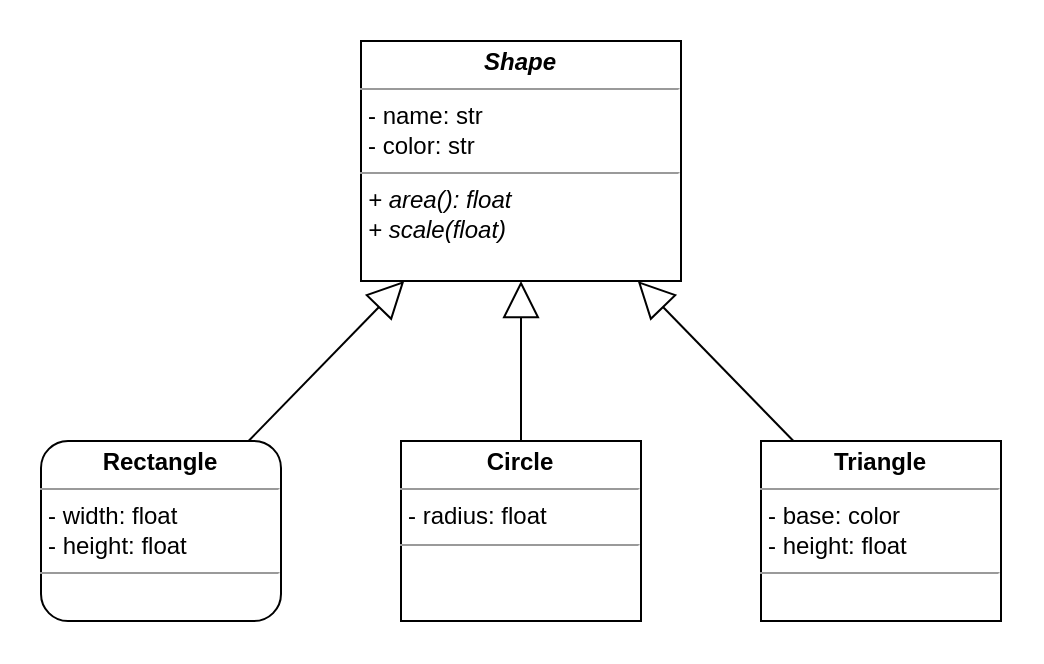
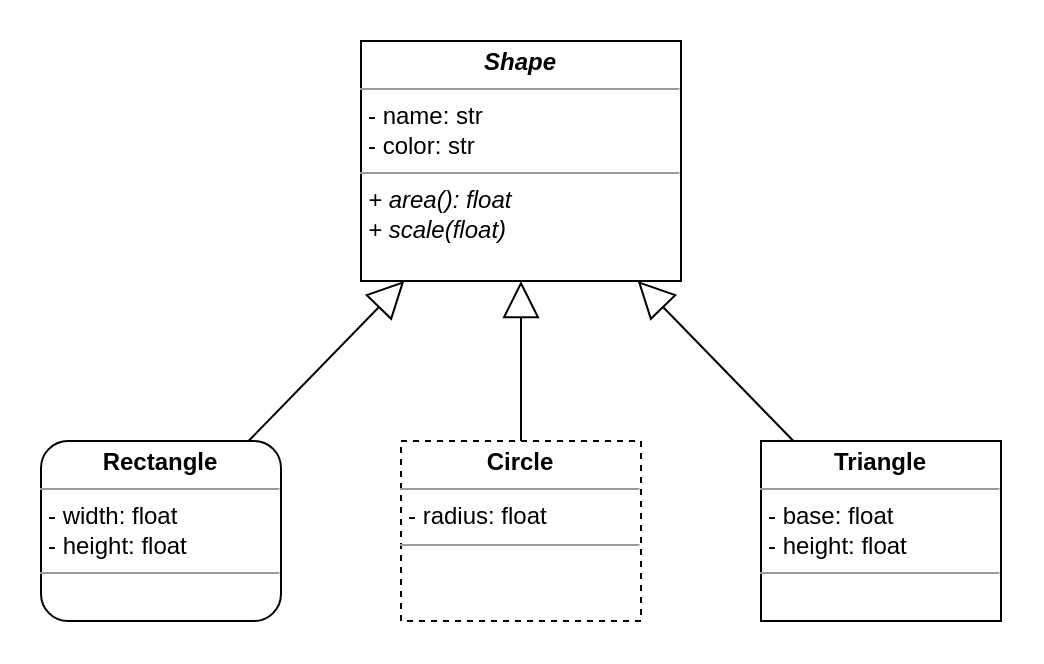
node "Triangle - base: color - height: float": label "Triangle - base: color - height: float" -> "Triangle - base: float - height: float"
node "Circle - radius: float": style solid -> dashed
